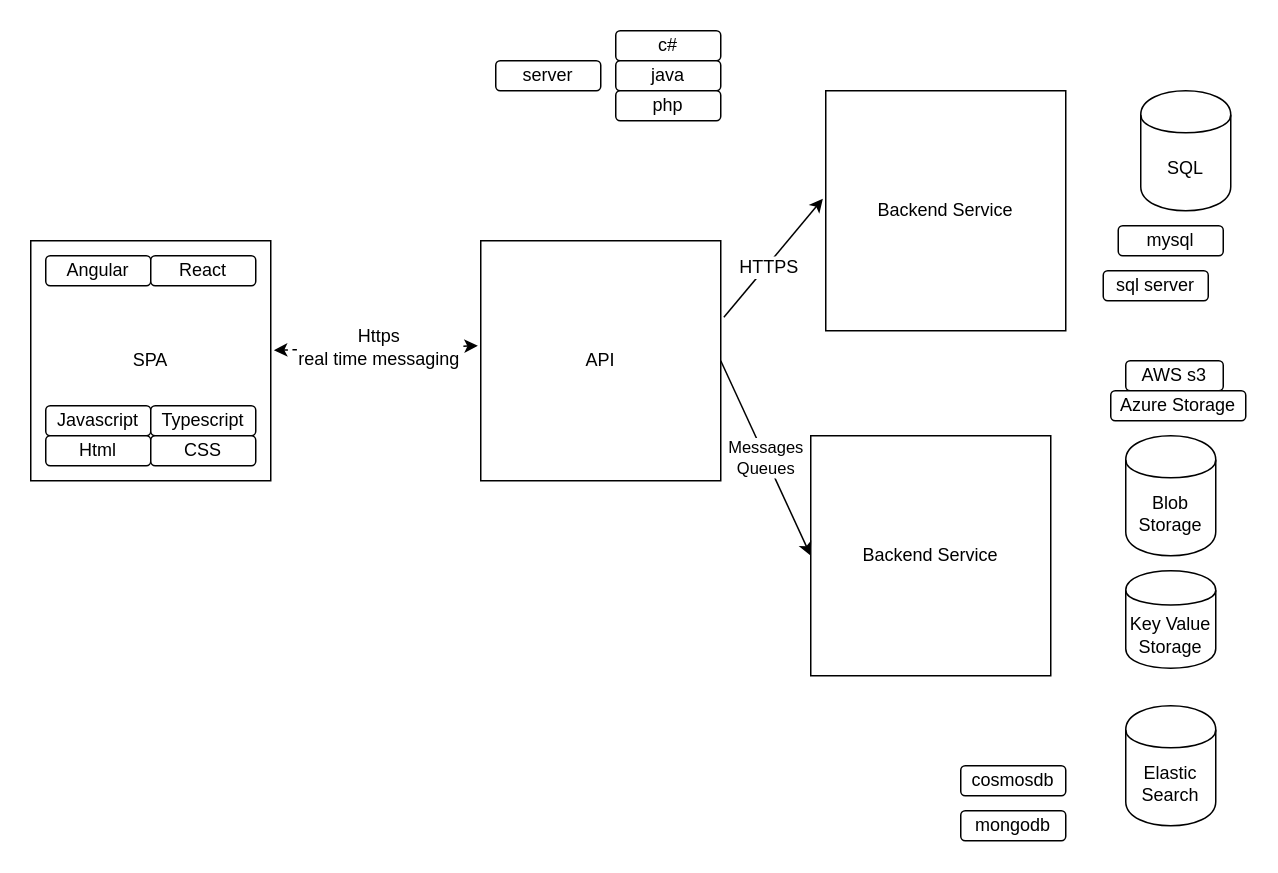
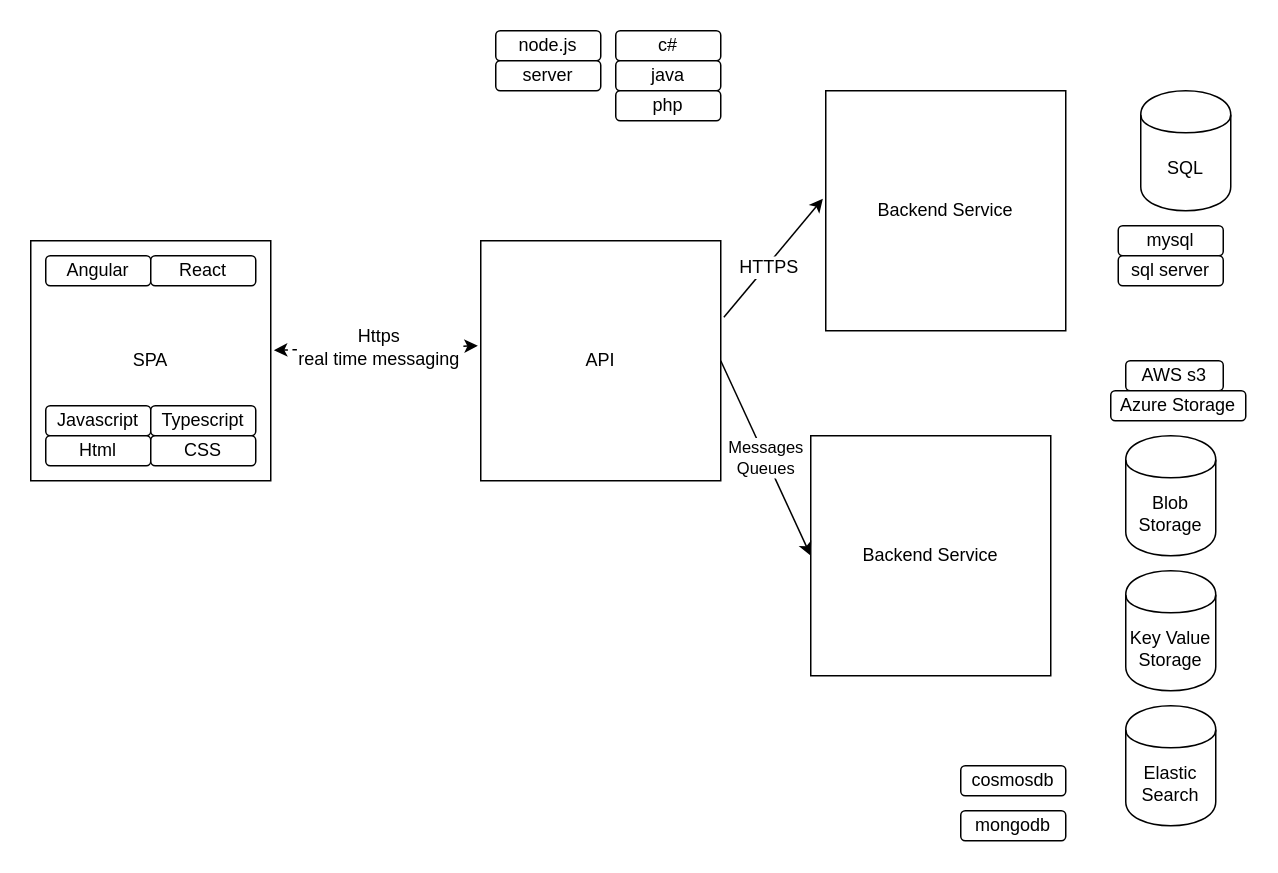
node "node.js": added
node "sql server": moved (1156, 286) -> (1171, 271)
node "Key Value Storage": size 90x98 -> 90x120
